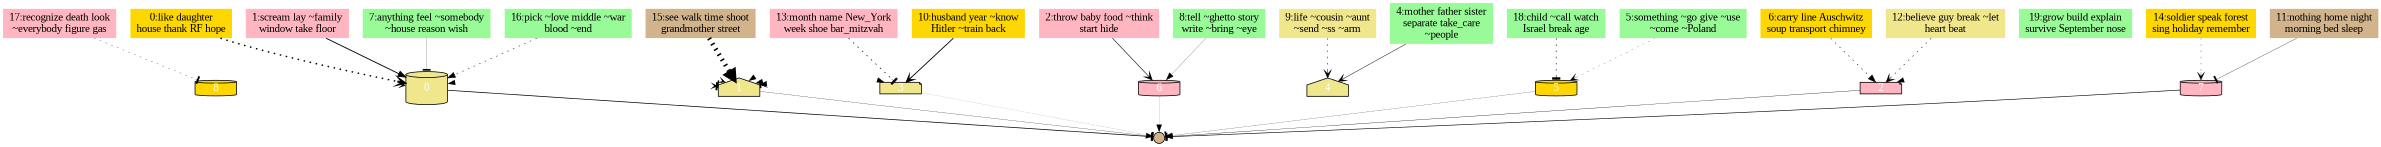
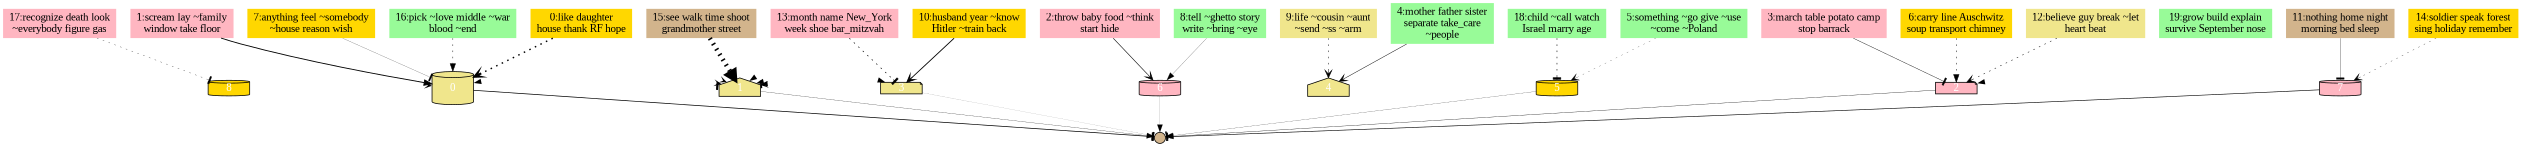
node "7:anything feel ~somebody ~house reason wish": fillcolor palegreen -> gold
node "18:child ~call watch Israel break age": label "18:child ~call watch Israel break age" -> "18:child ~call watch Israel marry age"
node "3:march table potato camp stop barrack": added
